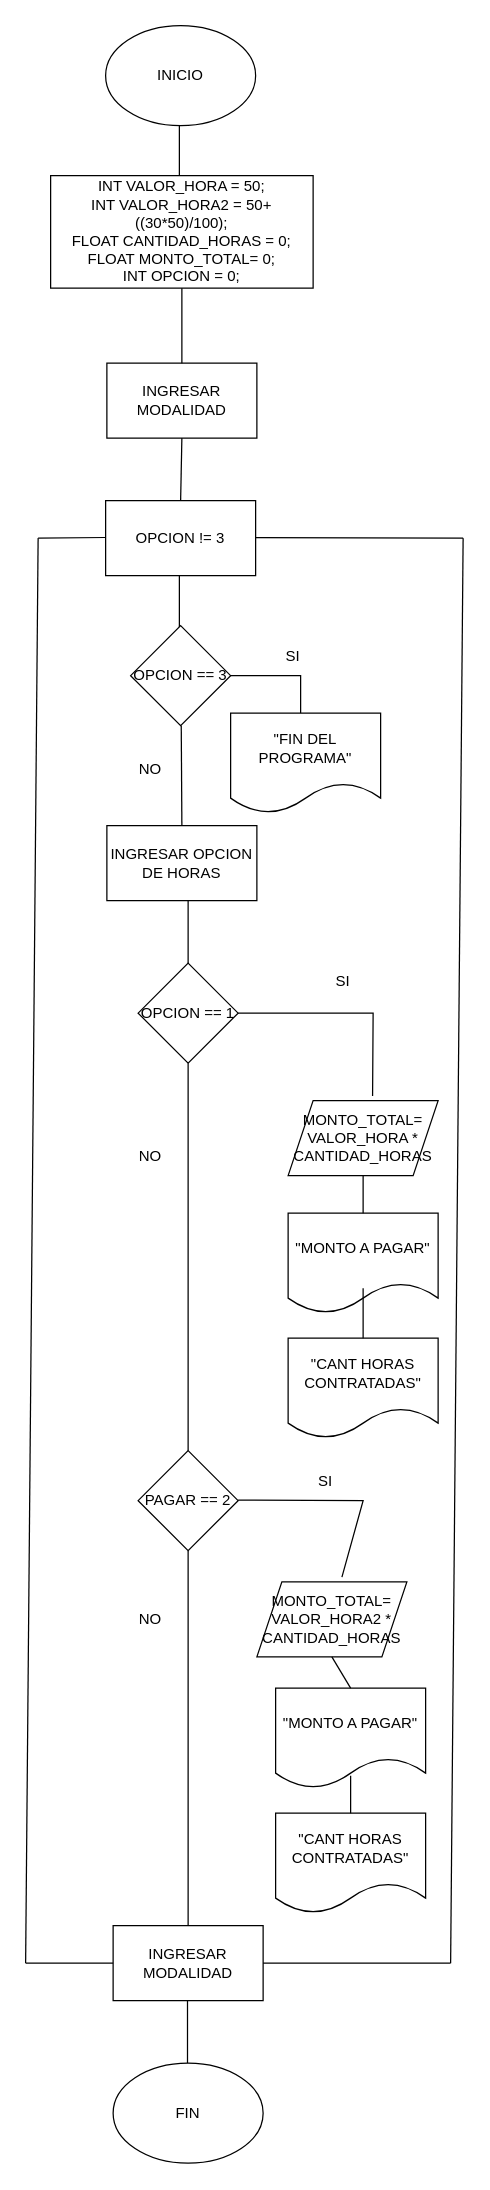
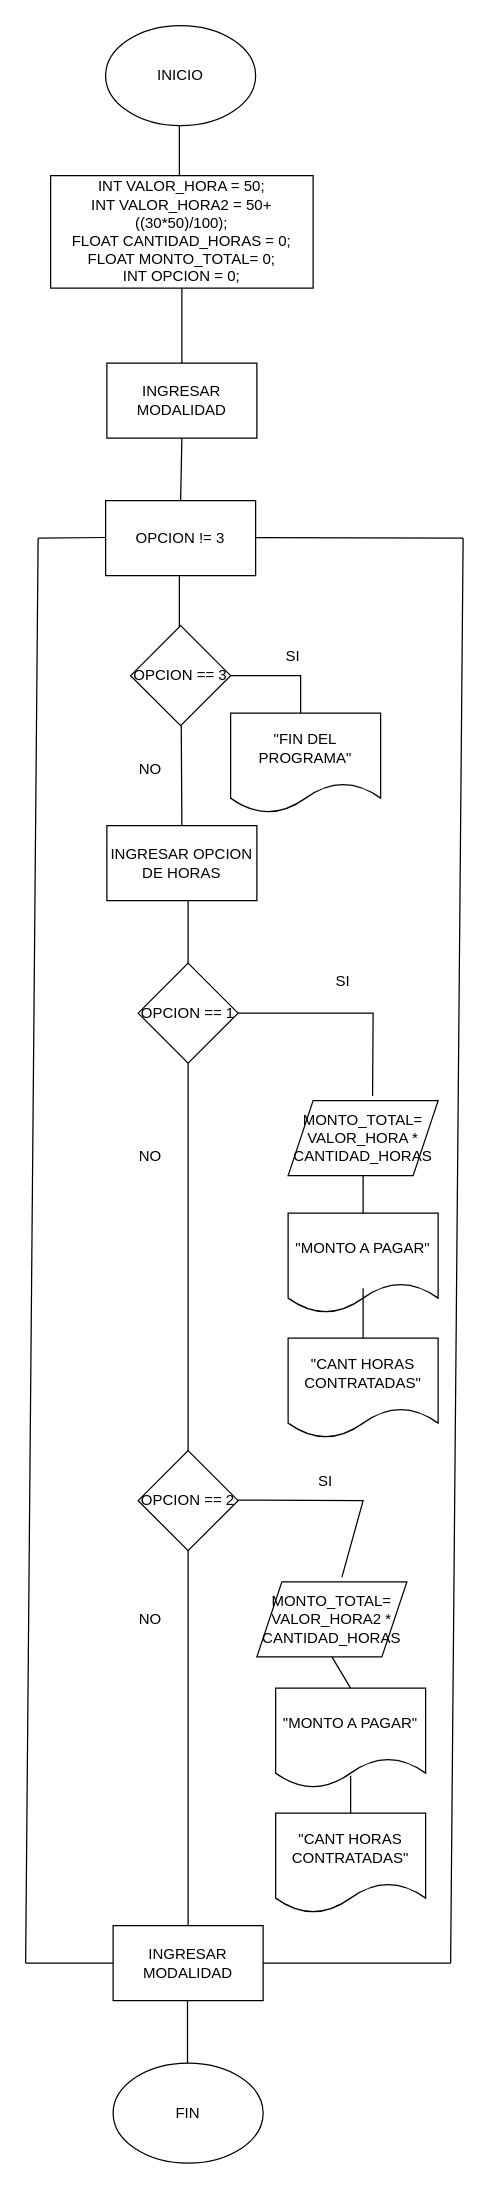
node "PAGAR == 2": label "PAGAR == 2" -> "OPCION == 2"
